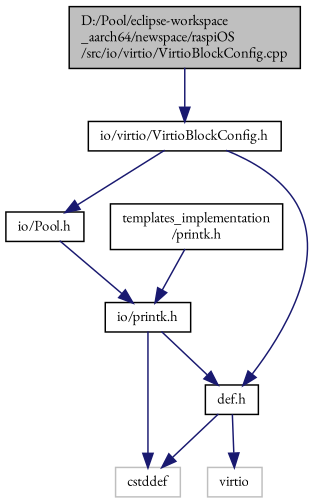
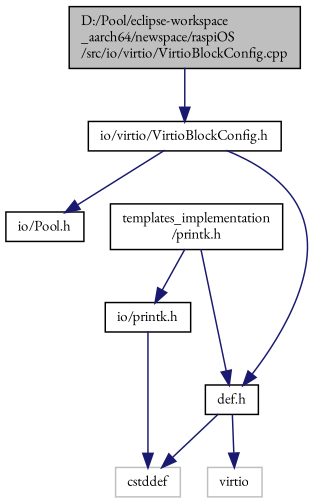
edge "io/Pool.h" -> "io/printk.h": removed
edge "io/printk.h" -> "def.h": now "templates_implementation /printk.h" -> "def.h"
